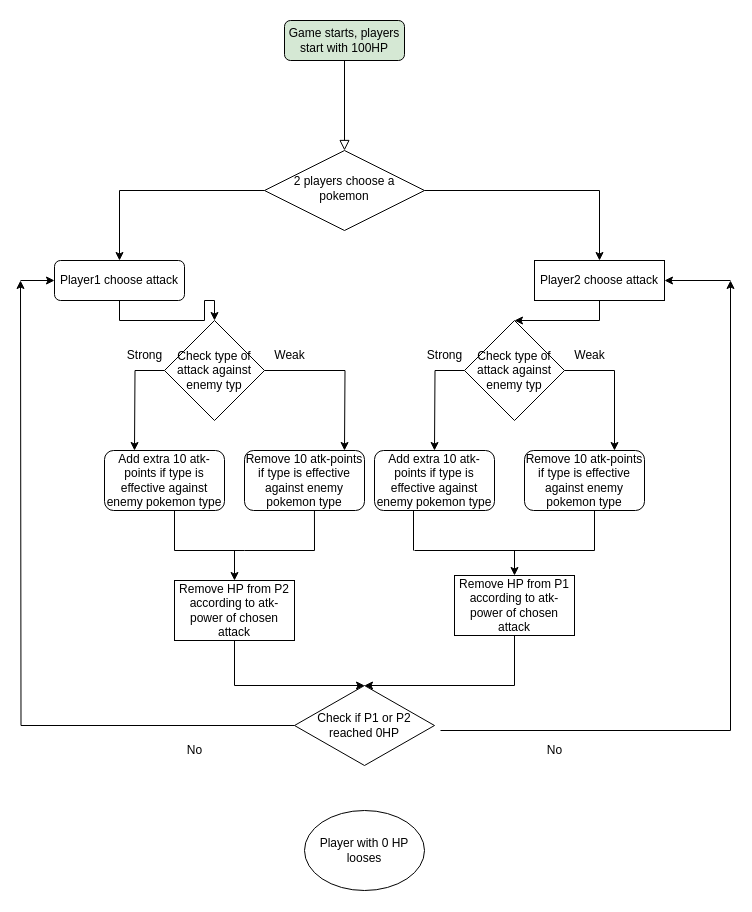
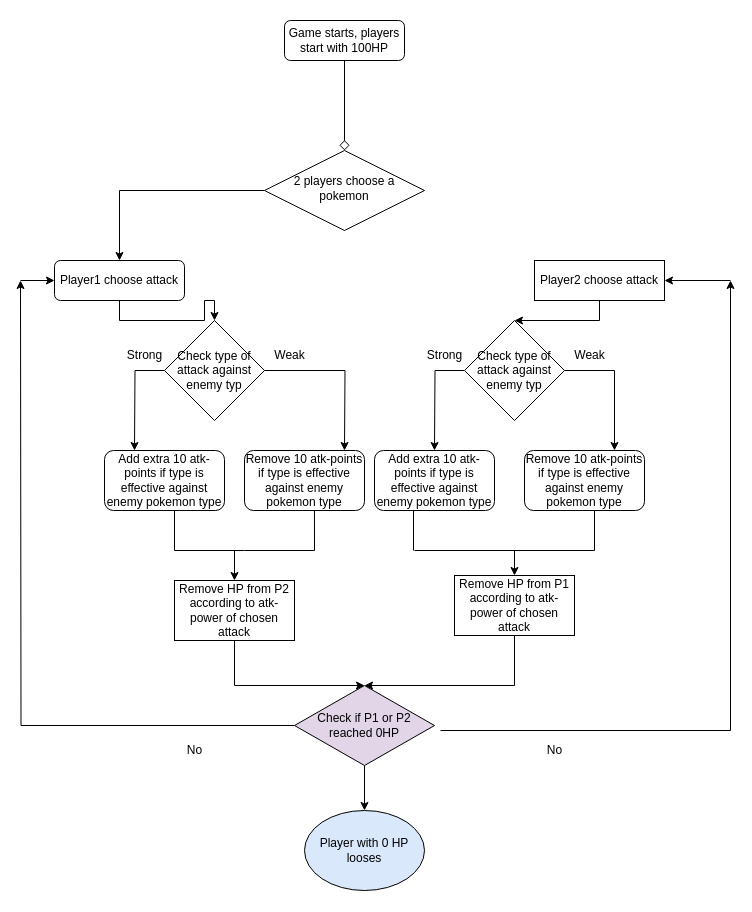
node "Game starts, players start with 100HP": fillcolor #d5e8d4 -> #ffffff
edge "Game starts, players start with 100HP" -> "2 players choose a pokemon": arrowhead block -> diamond
edge "2 players choose a pokemon" -> "Player2 choose attack": removed
node "Check if P1 or P2 reached 0HP": fillcolor #ffffff -> #e1d5e7
edge "Check if P1 or P2 reached 0HP" -> "Player with 0 HP looses": added
node "Player with 0 HP looses": fillcolor #ffffff -> #dae8fc
